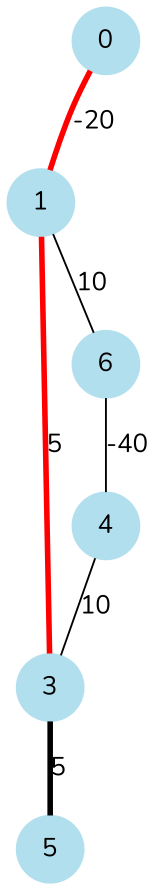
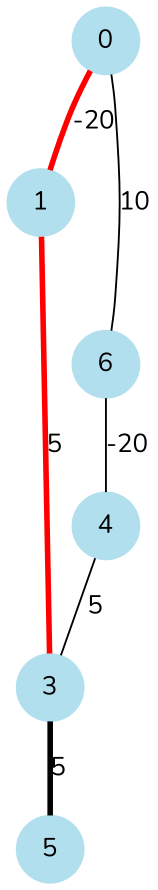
edge "1" -- "6": now "0" -- "6"
edge "6" -- "4": label "-40" -> "-20"
edge "4" -- "3": label "10" -> "5"
